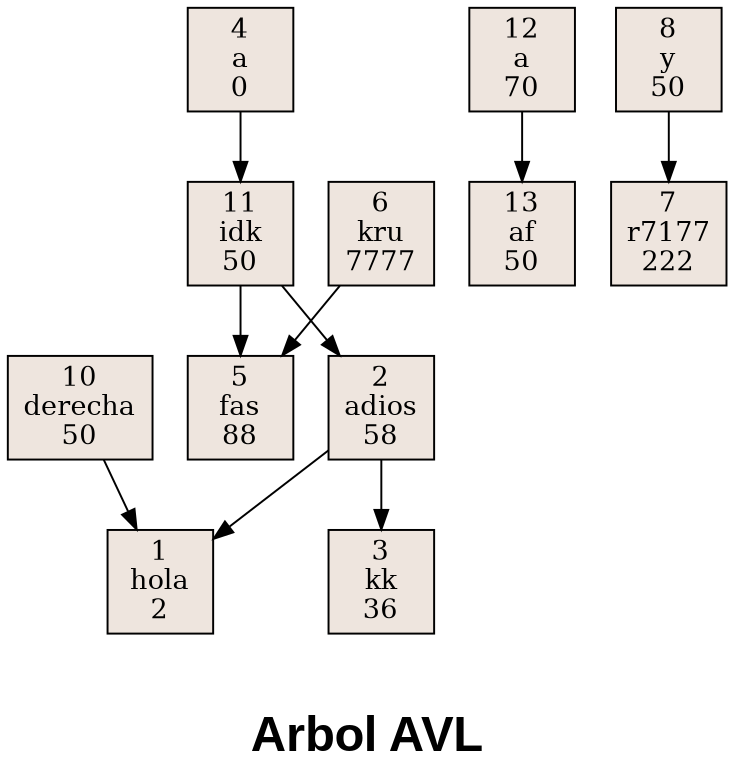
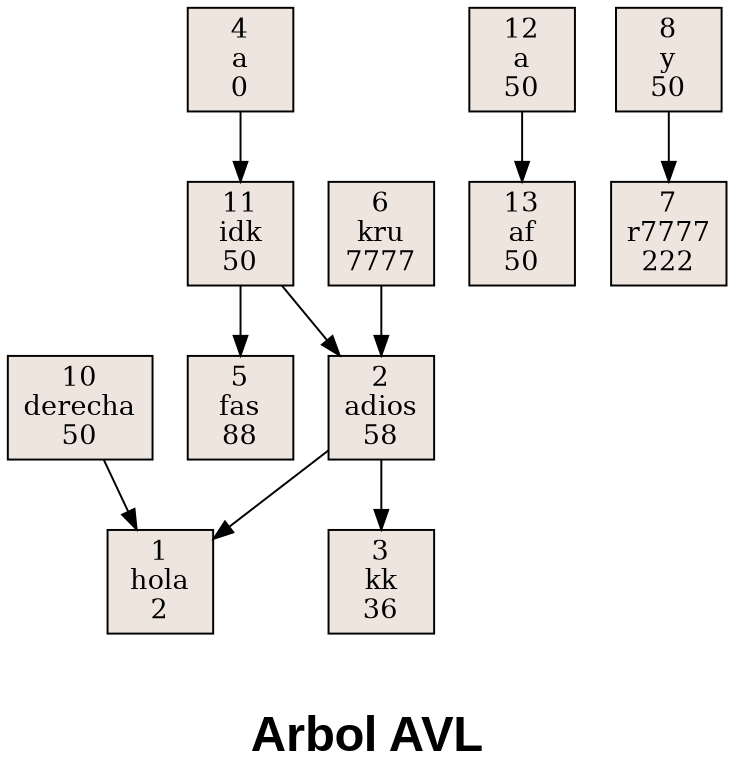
node "12 a 70": label "12 a 70" -> "12 a 50"
node "7 r7177 222": label "7 r7177 222" -> "7 r7777 222"
edge "6 kru 7777" -> "5 fas 88": now "6 kru 7777" -> "2 adios 58"
